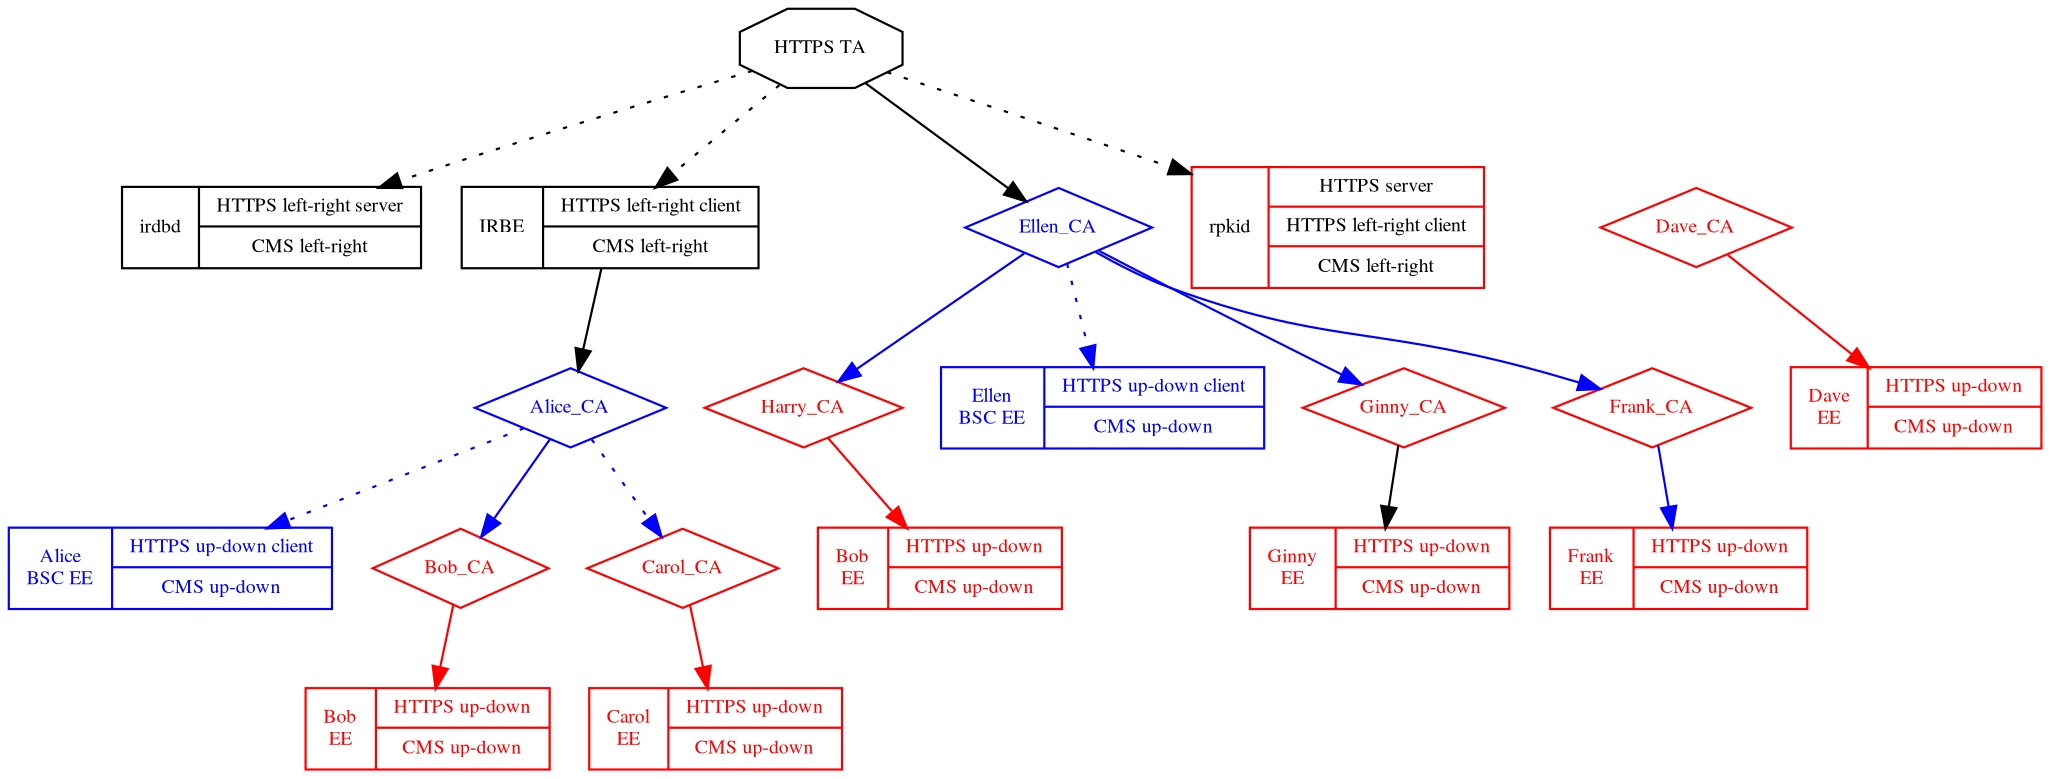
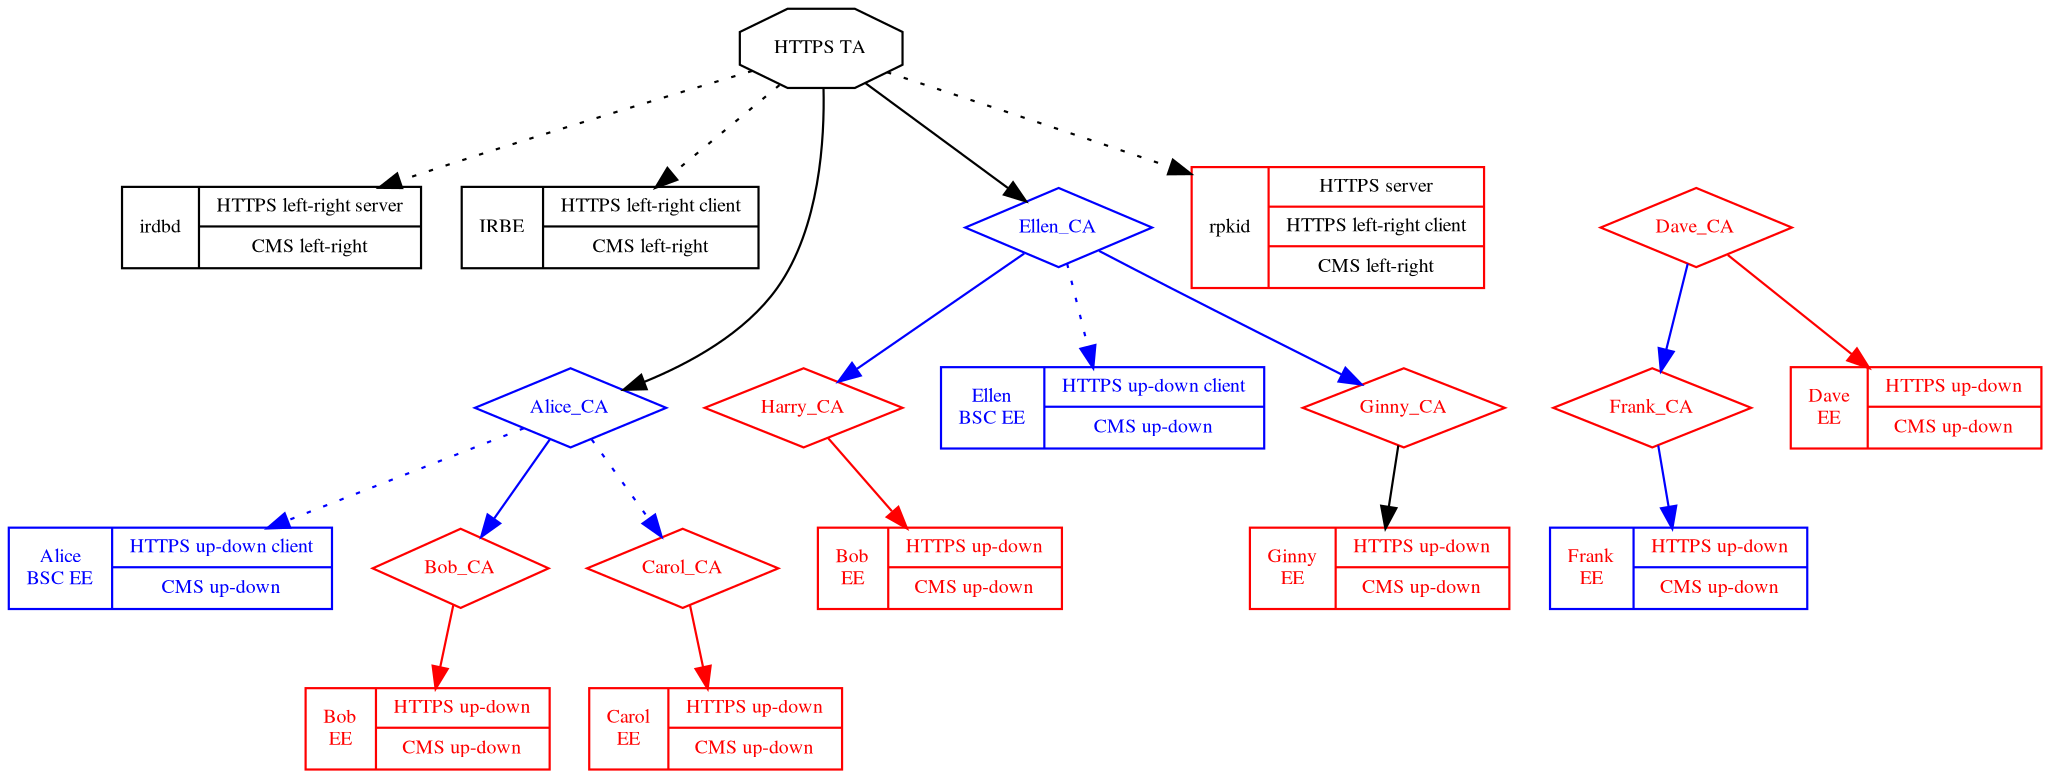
edge "IRBE" -> "Alice_CA": now "HTTPS TA" -> "Alice_CA"
edge "Ellen_CA" -> "Frank_CA": now "Dave_CA" -> "Frank_CA"
node "Frank": color red -> blue
